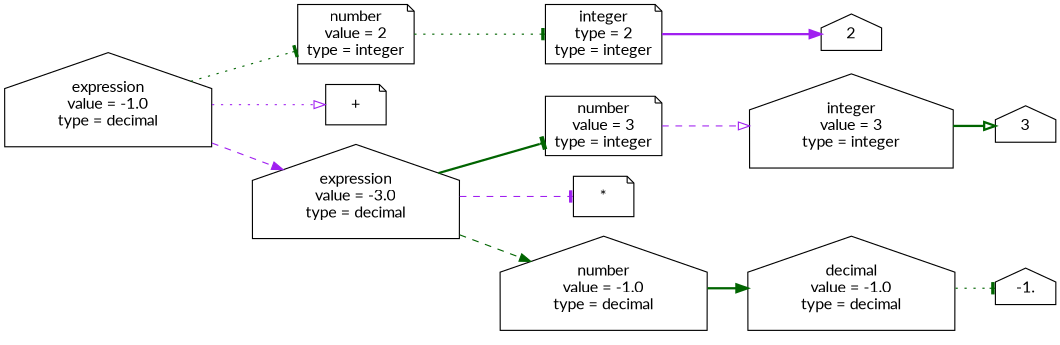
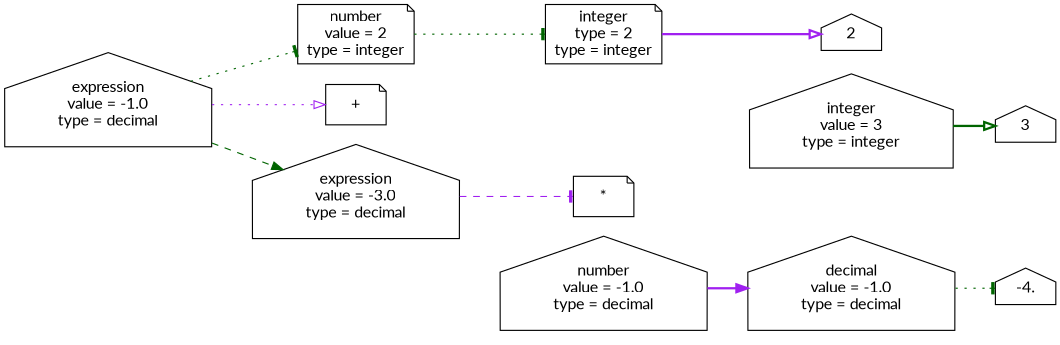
edge "integer type = 2 type = integer" -> "2": arrowhead normal -> onormal
node "number value = 3 type = integer": removed
edge "expression value = -1.0 type = decimal" -> "expression value = -3.0 type = decimal": color purple -> darkgreen
edge "expression value = -3.0 type = decimal" -> "number value = -1.0 type = decimal": removed
edge "number value = -1.0 type = decimal" -> "decimal value = -1.0 type = decimal": color darkgreen -> purple
node "-1.": label "-1." -> "-4."
